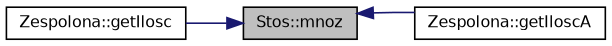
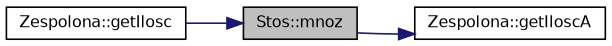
edge "Zespolona::getIloscA" -> "Stos::mnoz": reversed
